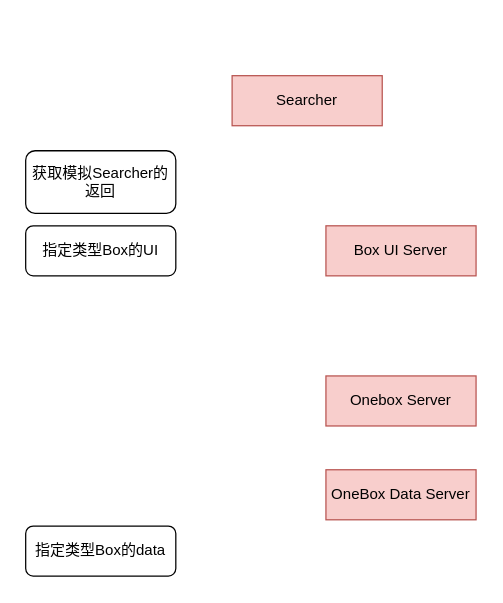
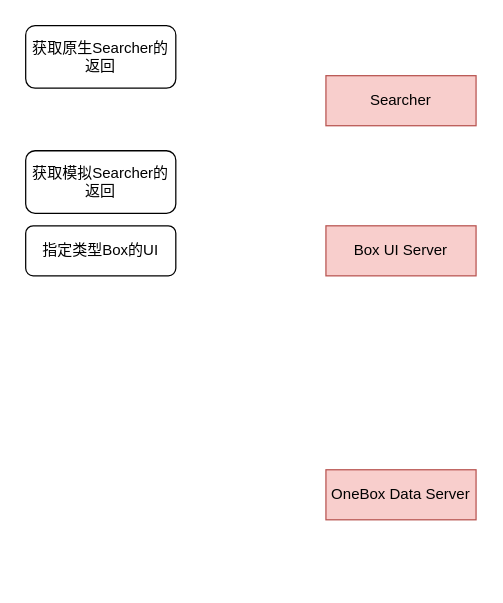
node "获取原生Searcher的返回": added
node "Searcher": moved (307, 101) -> (401, 101)
node "Onebox Server": removed
node "指定类型Box的data": removed
